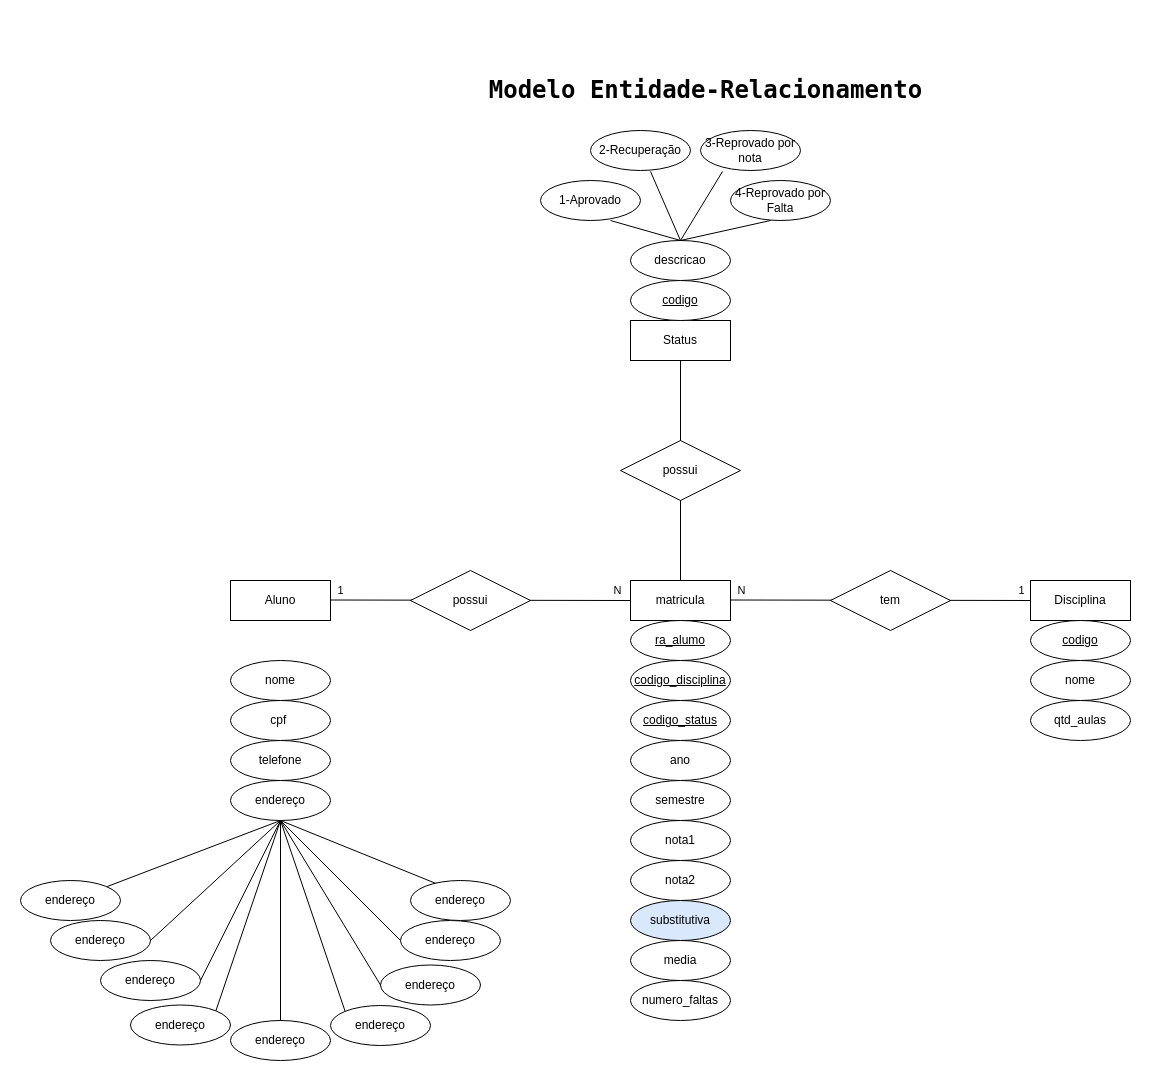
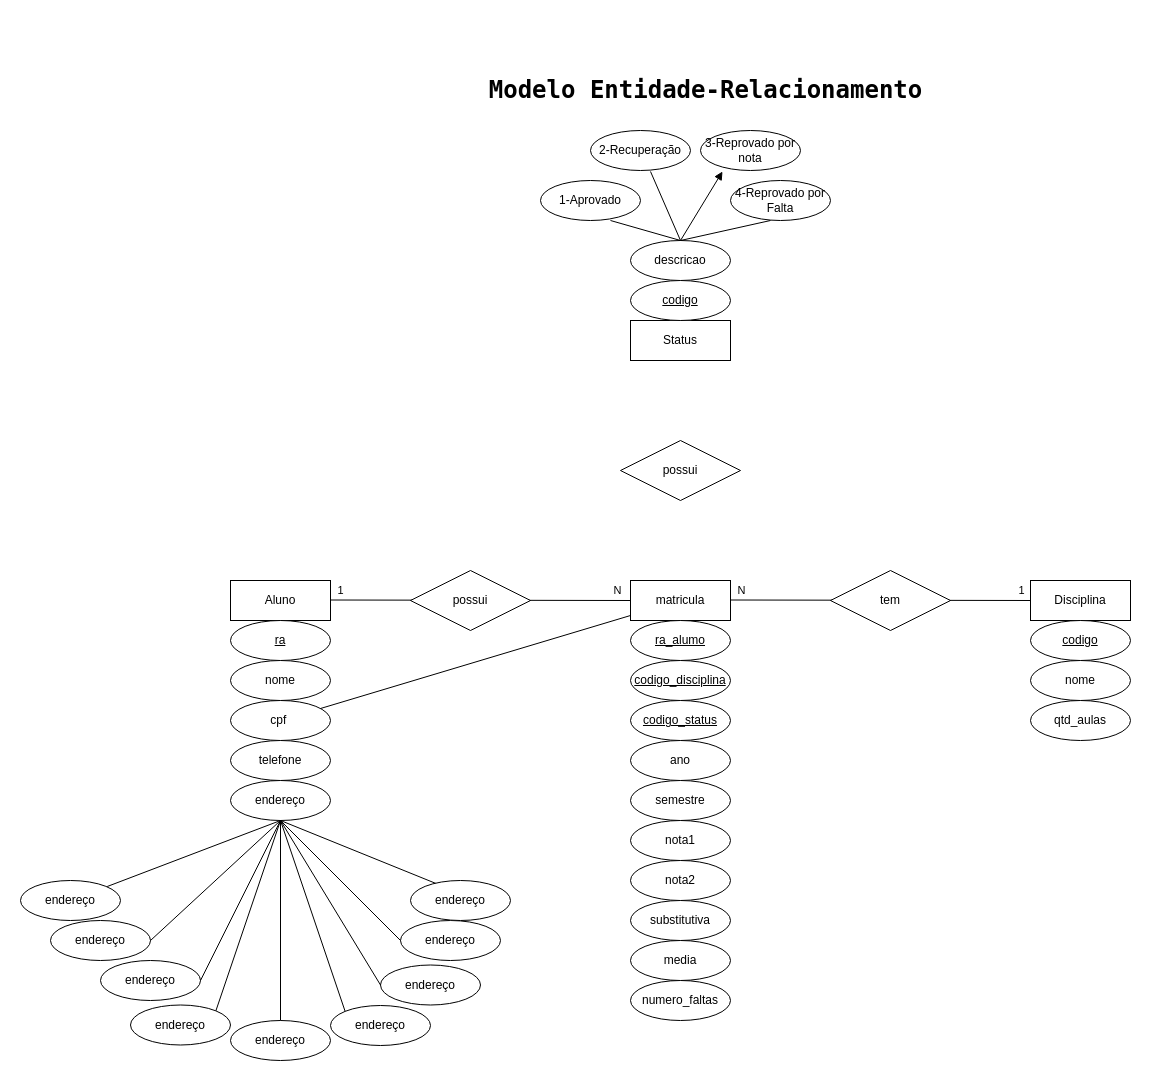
edge "2-Recuperação" -- "3-Reprovado por nota": arrowhead none -> block
edge "Status" -- "matricula": now "cpf" -- "matricula"
node "ra": added
node "substitutiva": fillcolor #dae8fc -> #ffffff
